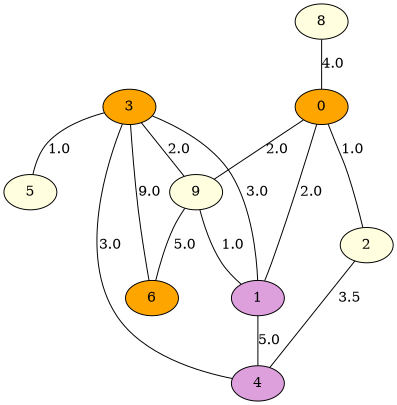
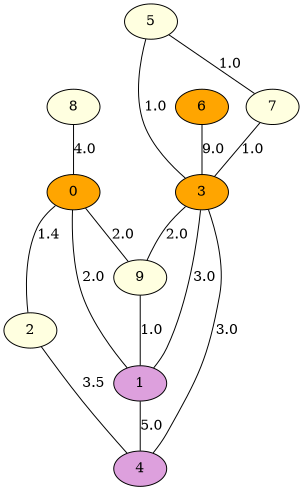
node "7": added
edge "0" -- "2": label "1.0" -> "1.4"
edge "9" -- "6": removed, label "5.0"
